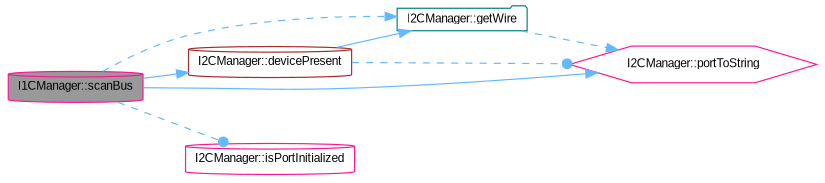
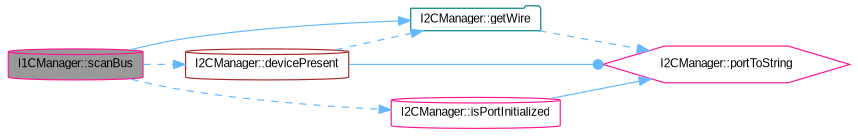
edge "I1CManager::scanBus" -> "I2CManager::getWire": style dashed -> solid
edge "I2CManager::devicePresent" -> "I2CManager::getWire": style solid -> dashed
edge "I2CManager::devicePresent" -> "I2CManager::portToString": style dashed -> solid
edge "I1CManager::scanBus" -> "I2CManager::devicePresent": style solid -> dashed
edge "I1CManager::scanBus" -> "I2CManager::portToString": now "I2CManager::isPortInitialized" -> "I2CManager::portToString"
edge "I1CManager::scanBus" -> "I2CManager::isPortInitialized": arrowhead dot -> normal
